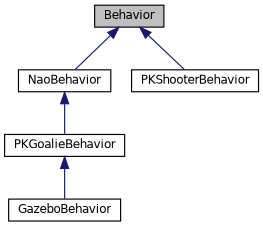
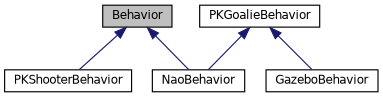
edge "PKGoalieBehavior" -> "NaoBehavior": reversed
